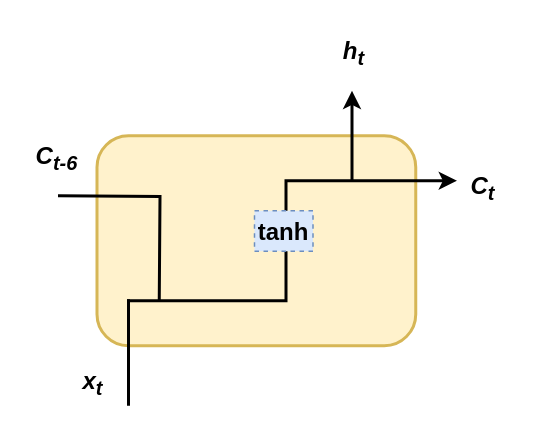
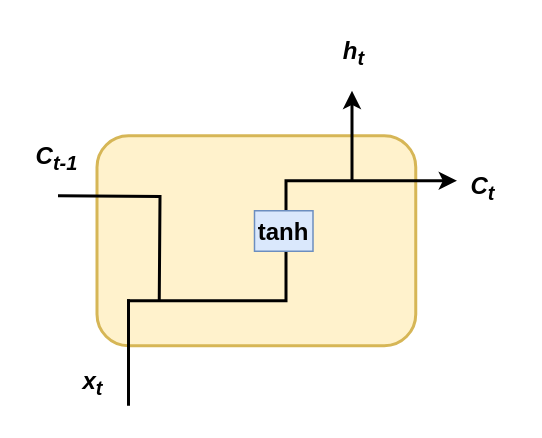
node "Ct-6": label "Ct-6" -> "Ct-1"
node "tanh": style dashed -> solid
